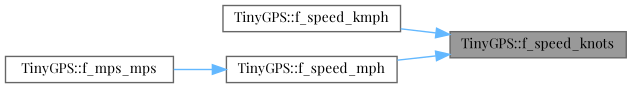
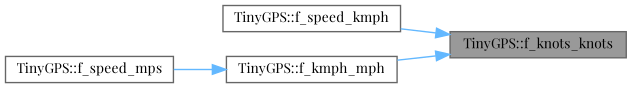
node "TinyGPS::f_speed_knots": label "TinyGPS::f_speed_knots" -> "TinyGPS::f_knots_knots"
node "TinyGPS::f_mps_mps": label "TinyGPS::f_mps_mps" -> "TinyGPS::f_speed_mps"
node "TinyGPS::f_speed_mph": label "TinyGPS::f_speed_mph" -> "TinyGPS::f_kmph_mph"
